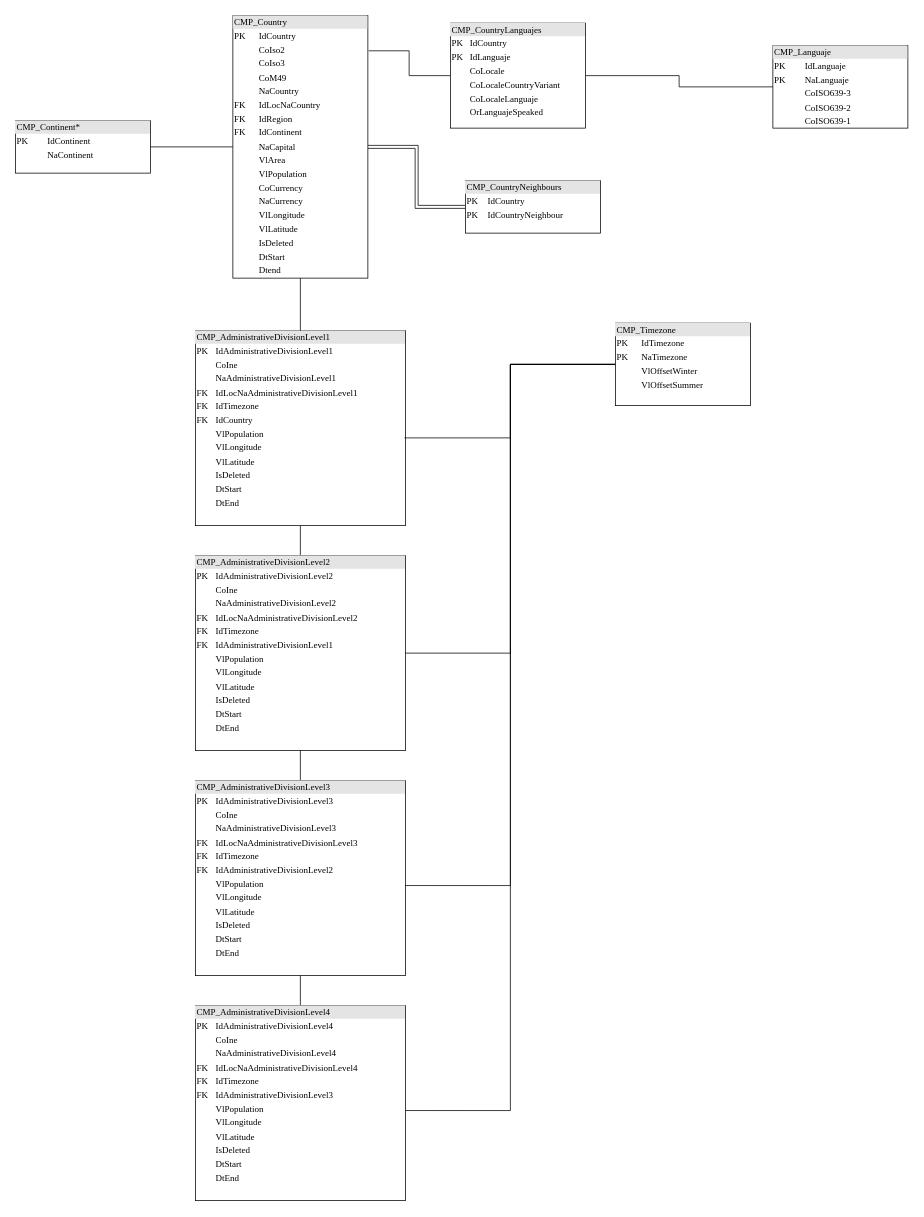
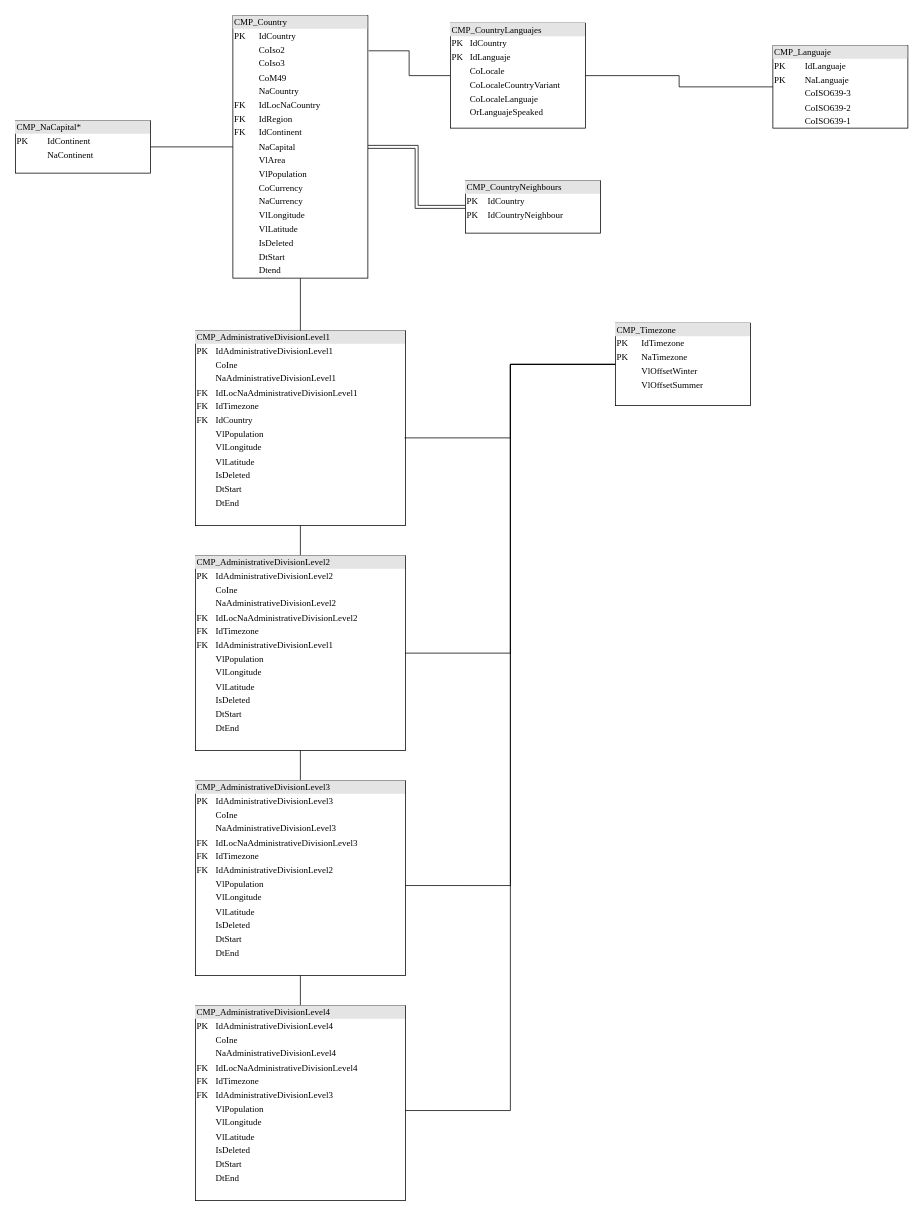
node "CMP_Continent* PK IdContinent NaContinent": label "CMP_Continent* PK IdContinent NaContinent" -> "CMP_NaCapital* PK IdContinent NaContinent"
